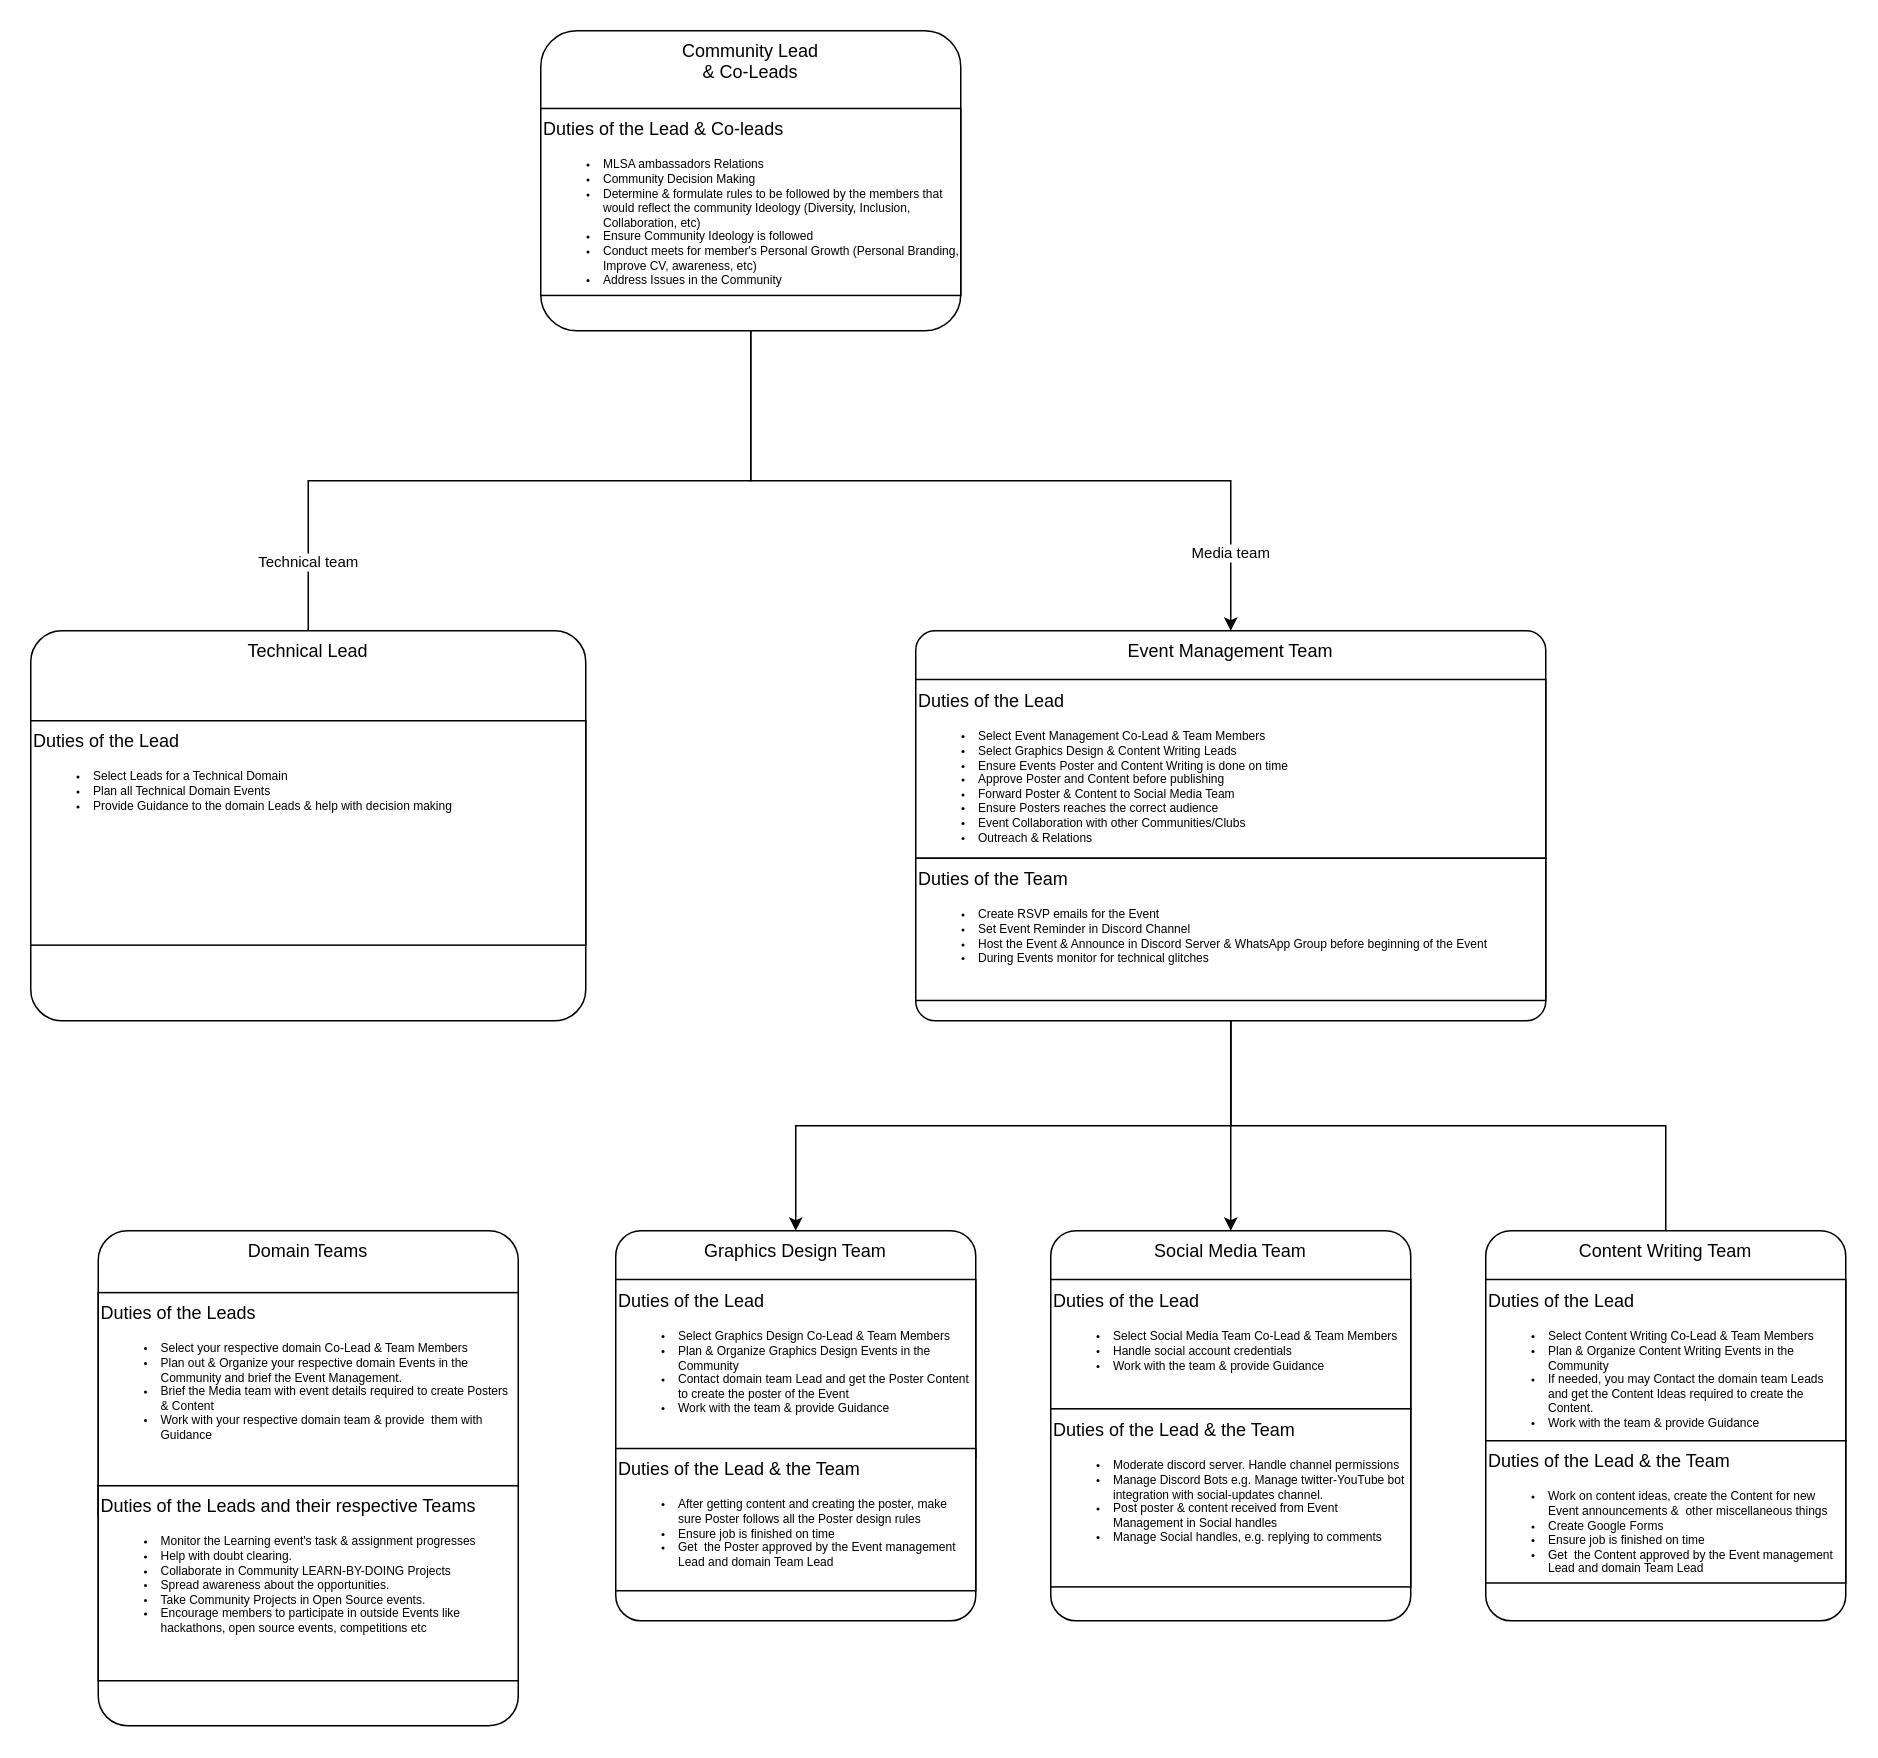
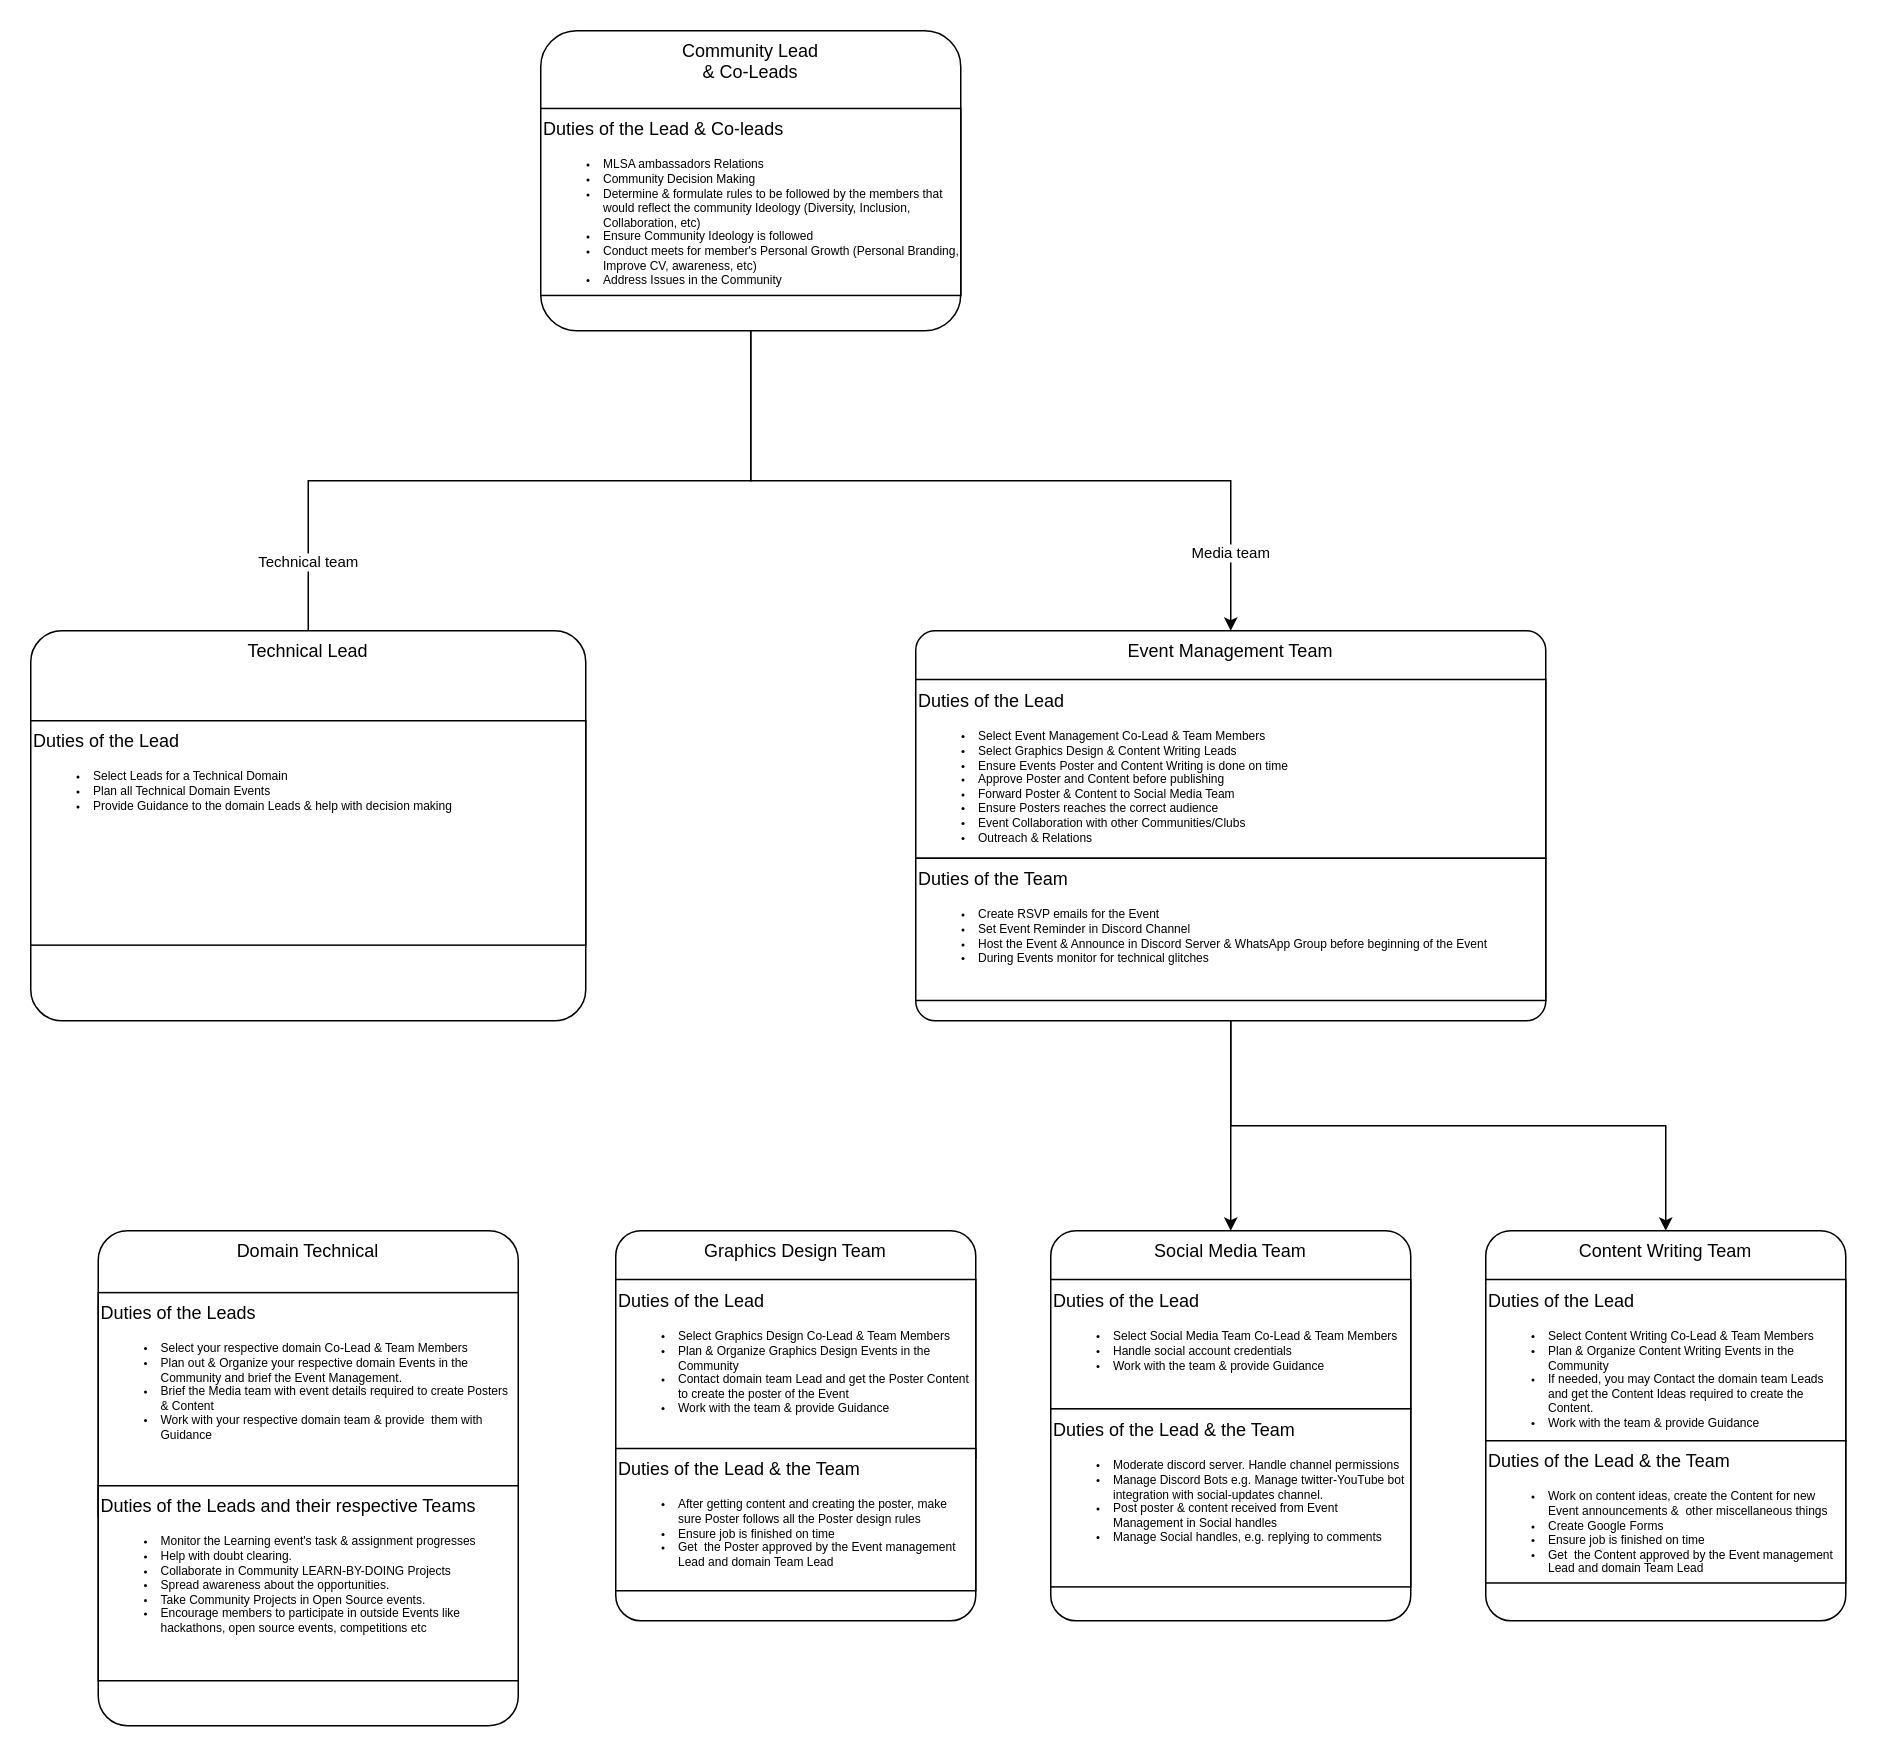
edge "Event Management Team" -> "Graphics Design Team": removed
edge "Event Management Team" -- "Content Writing Team": arrowhead none -> classic
node "Domain Teams": label "Domain Teams" -> "Domain Technical"
